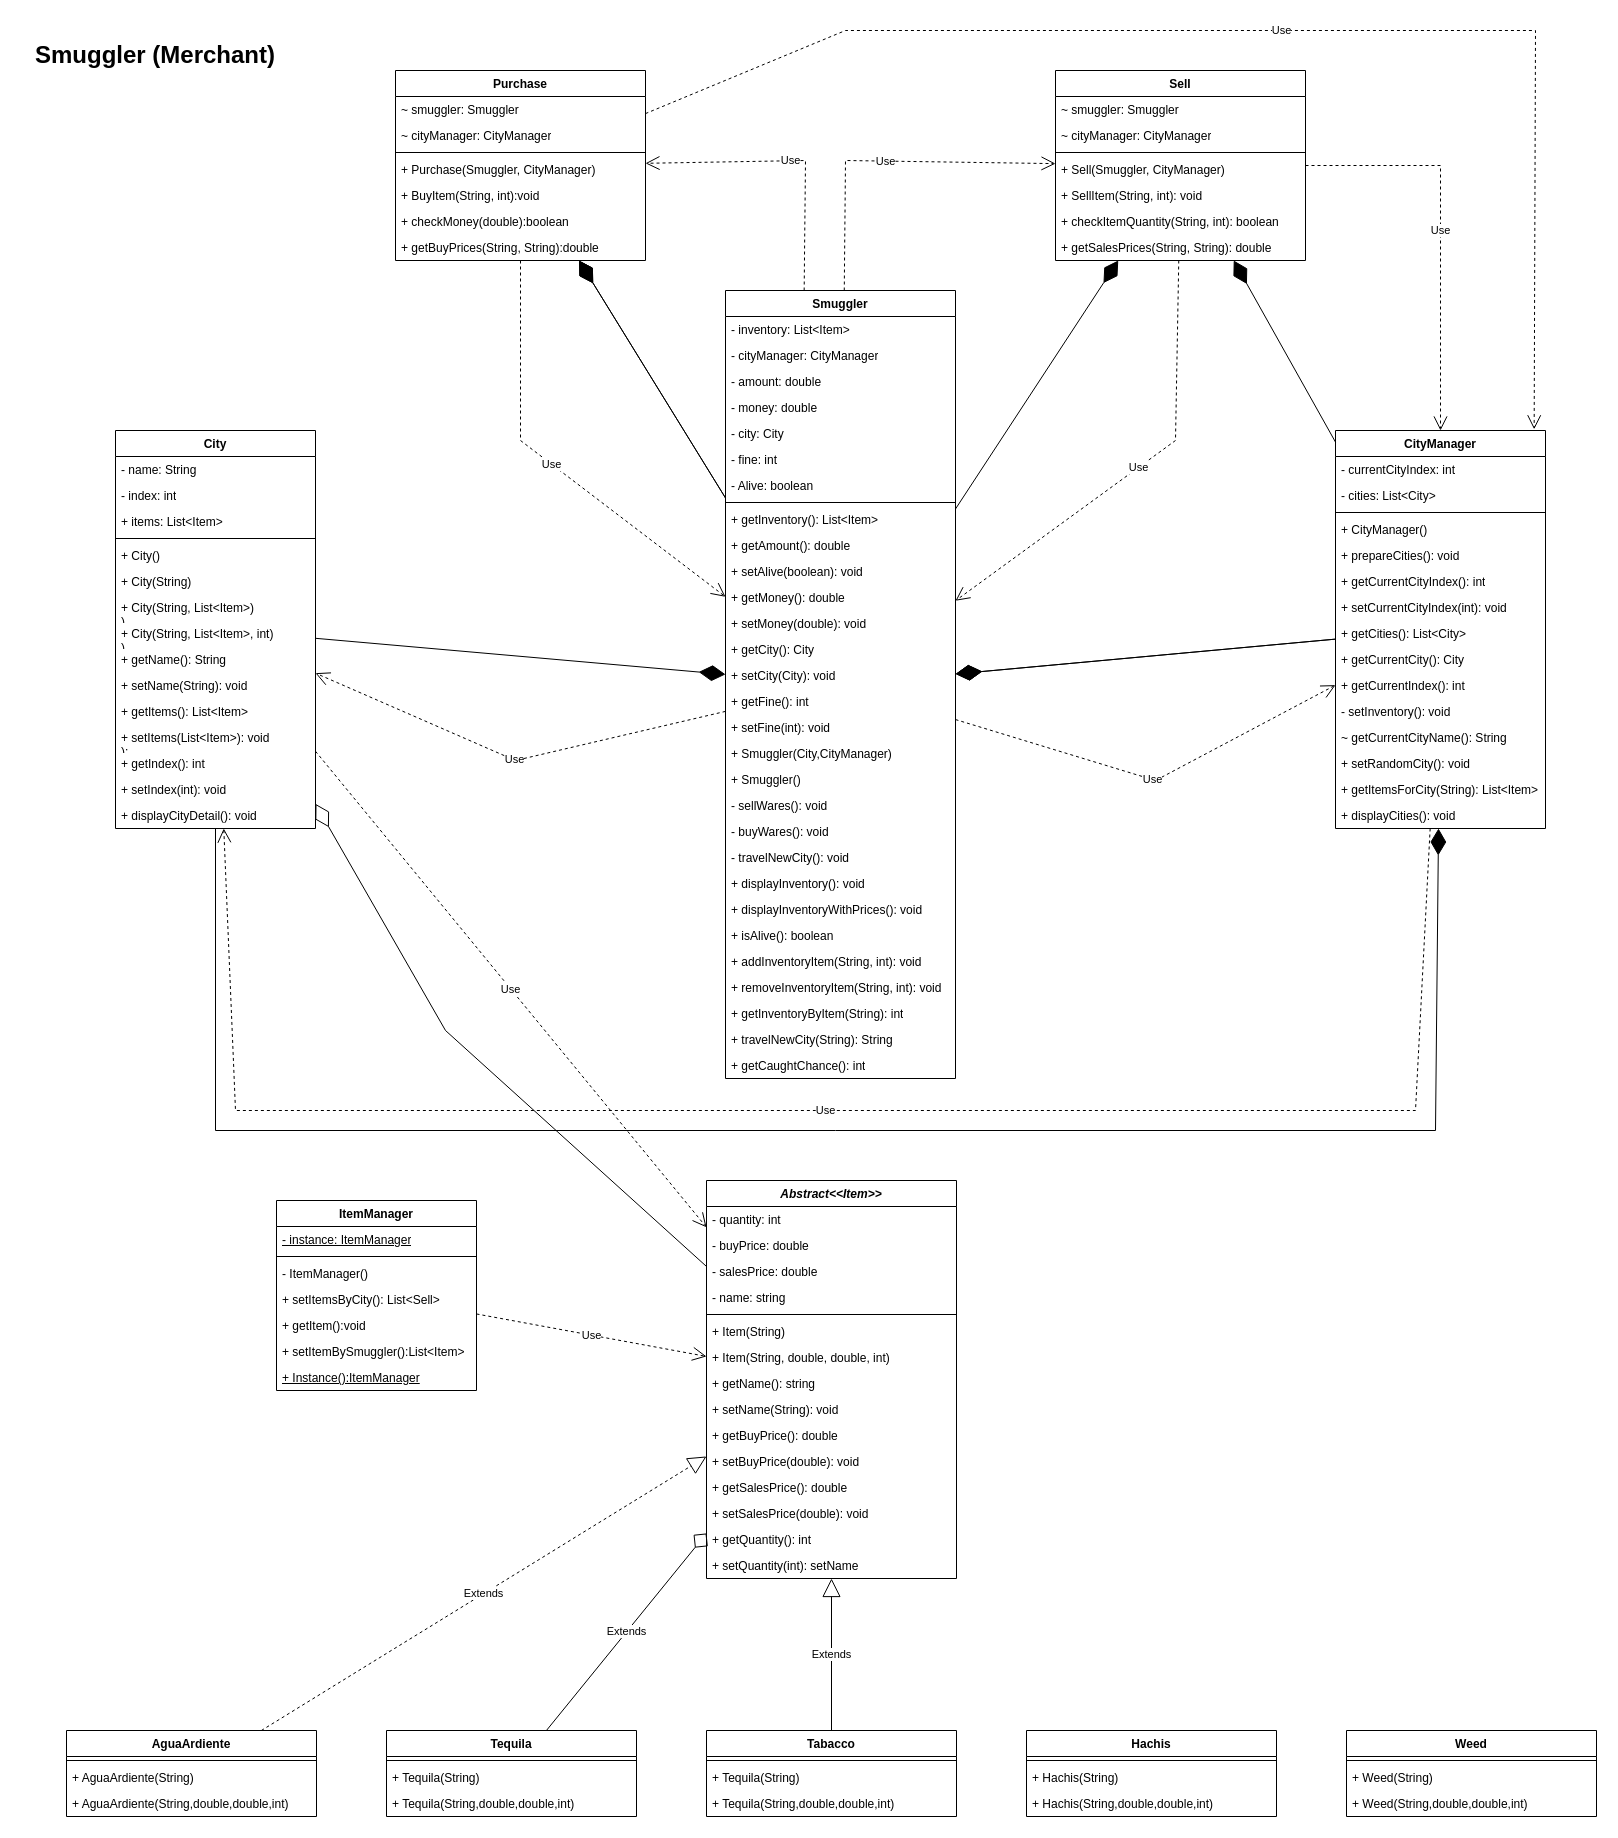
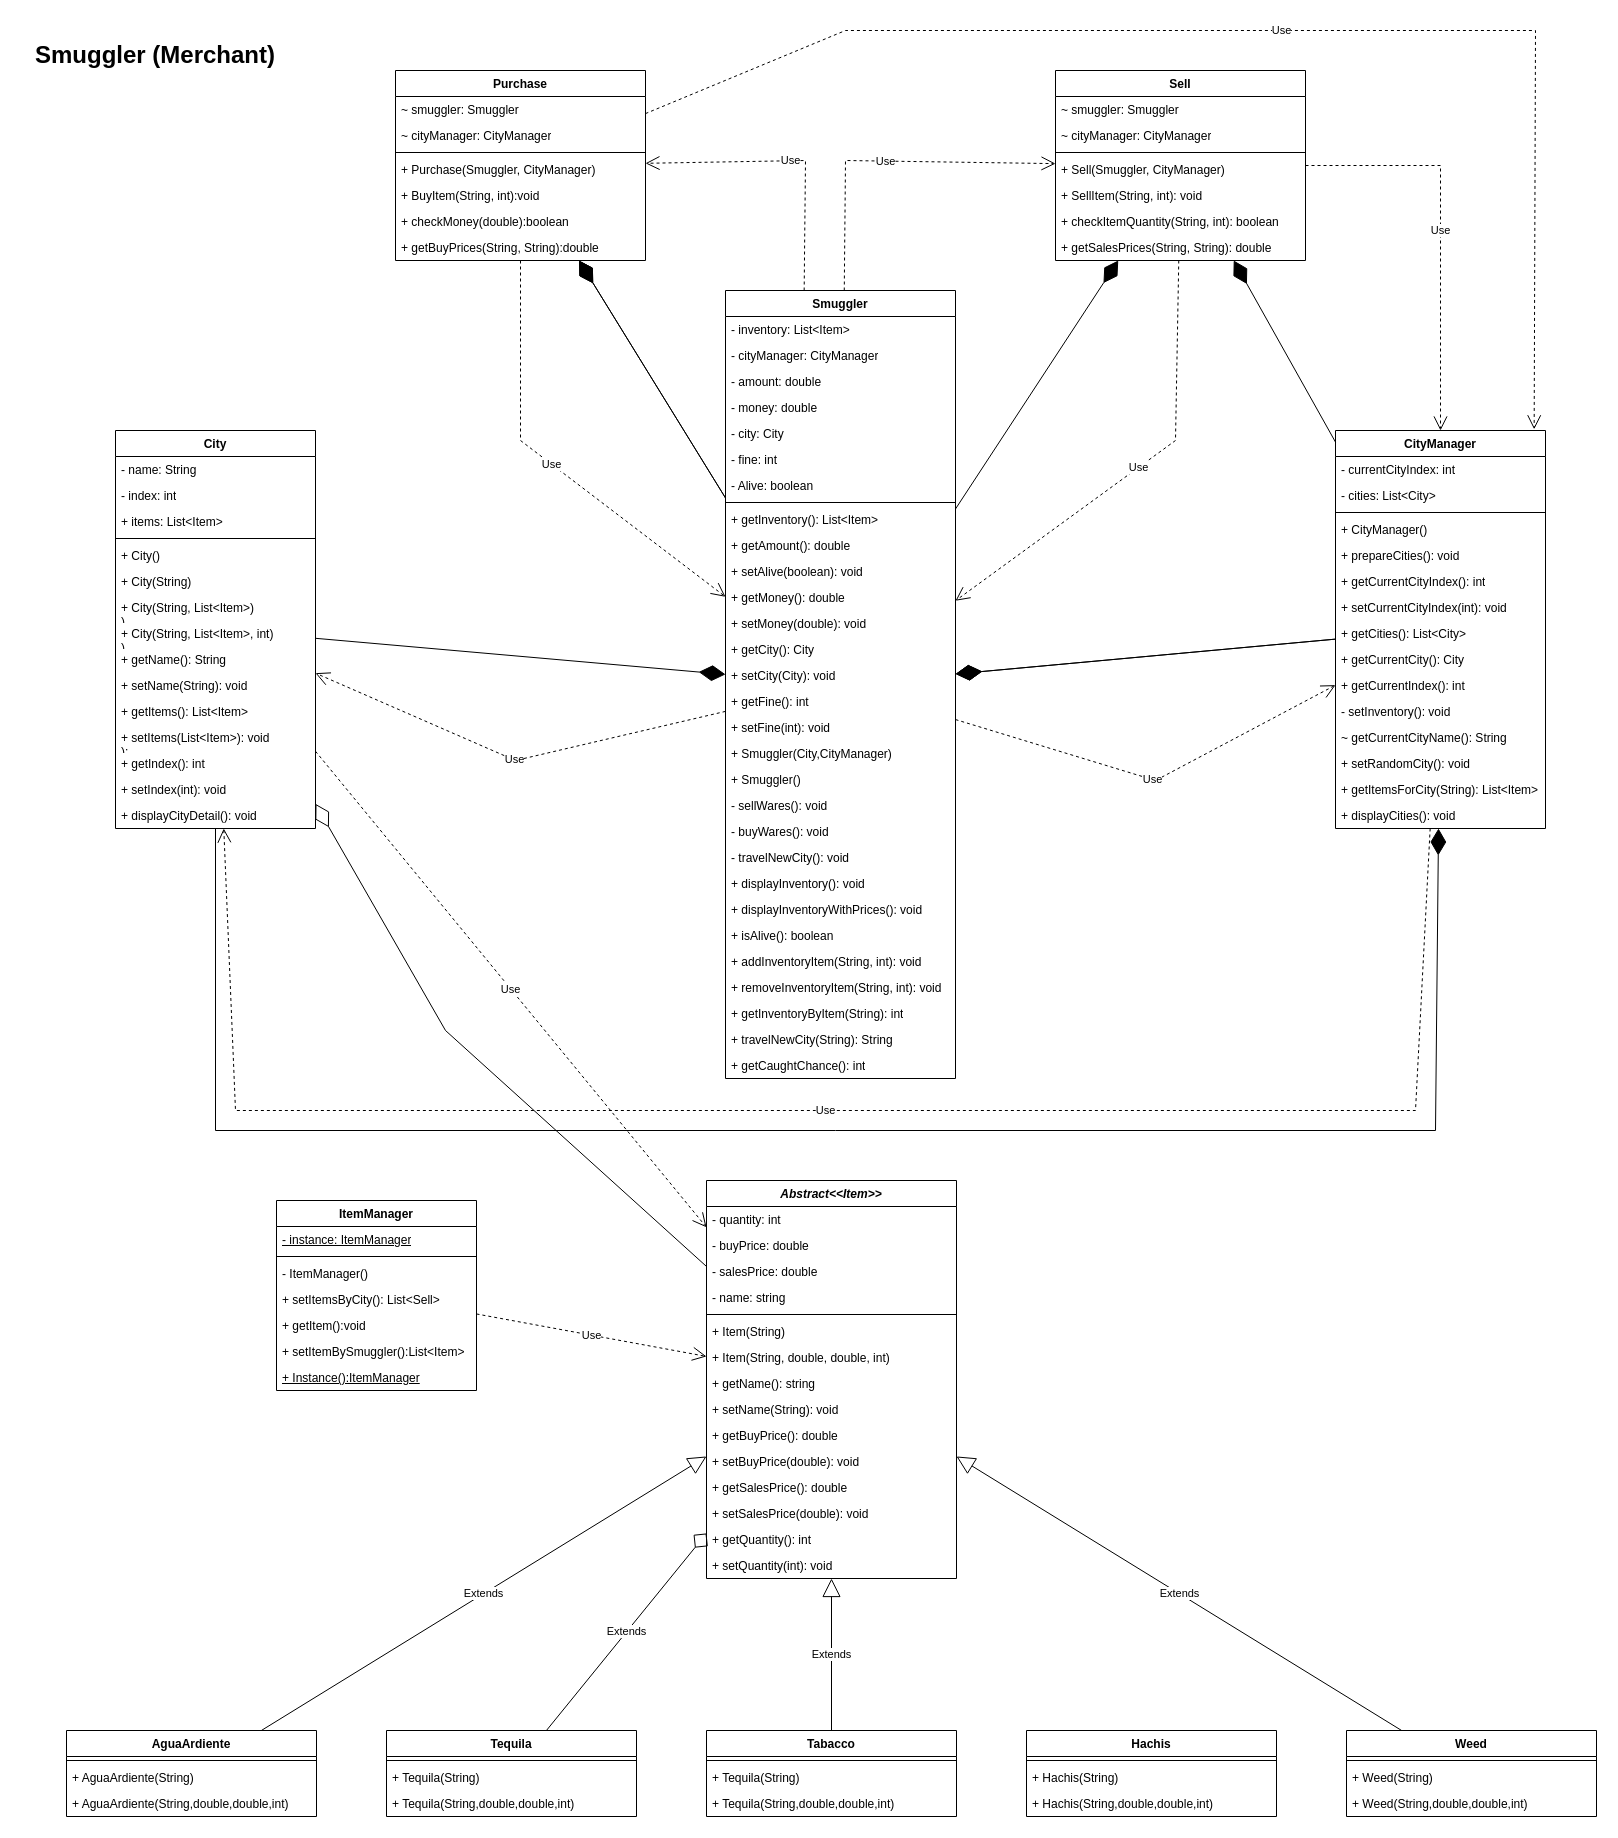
node "+ setQuantity(int): setName": label "+ setQuantity(int): setName" -> "+ setQuantity(int): void"
edge "Weed" -> "Abstract<<Item>>": added, label "Extends"
edge "AguaArdiente" -> "Abstract<<Item>>": style dashed -> solid
